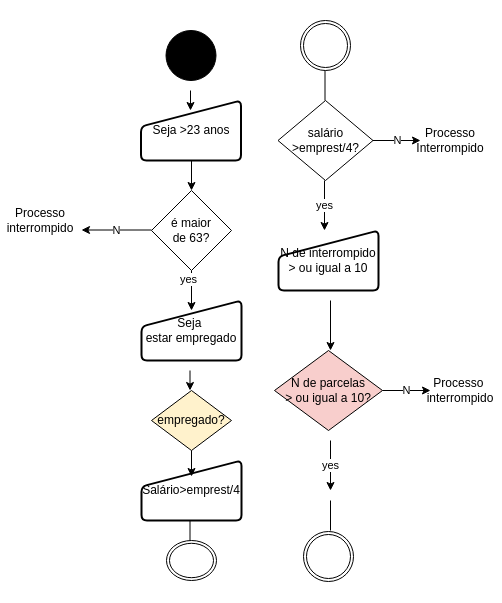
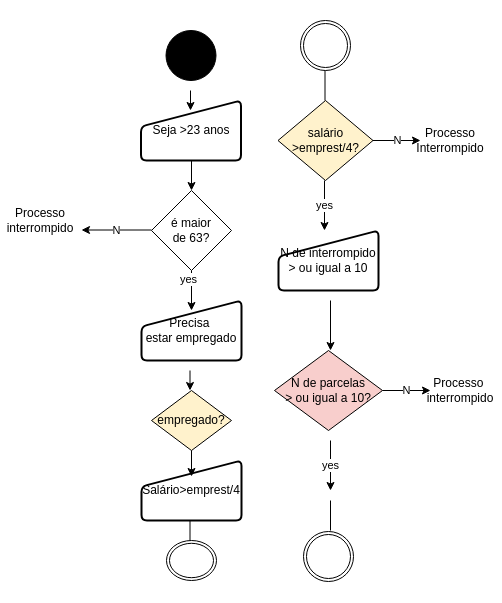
node "salário >emprest/4?": fillcolor #ffffff -> #fff2cc
node "Seja estar empregado": label "Seja estar empregado" -> "Precisa estar empregado"
